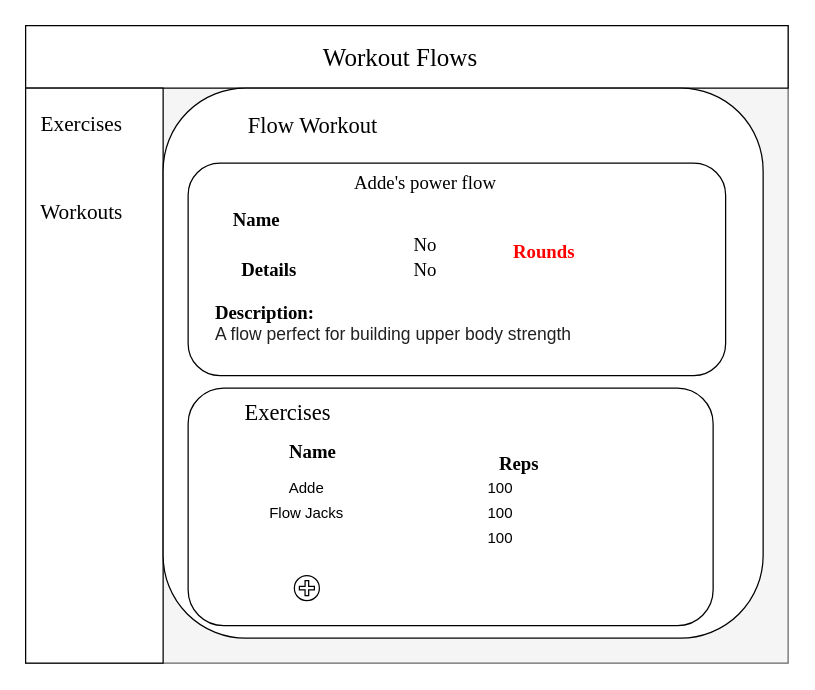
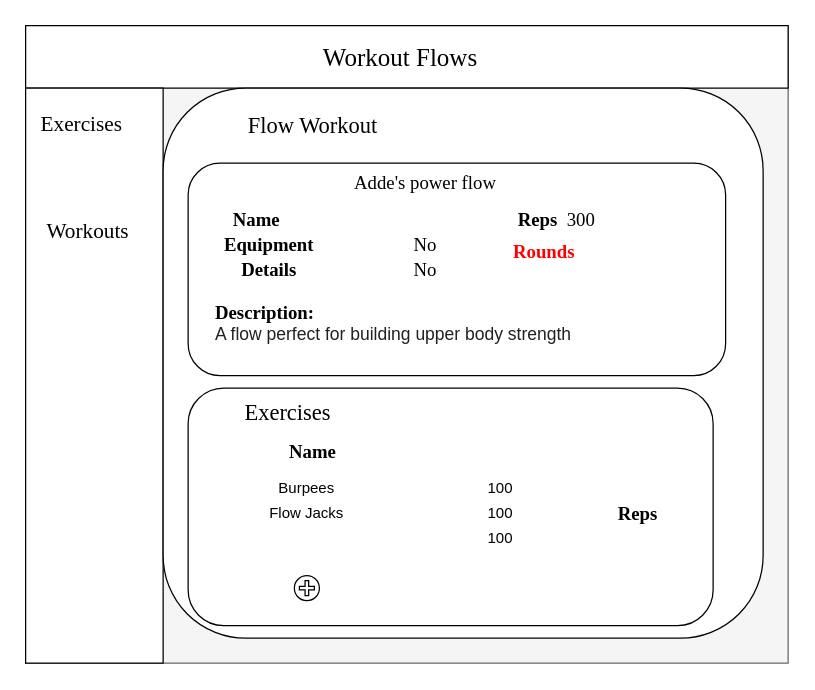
node "Workouts": moved (82, 213) -> (88, 232)
node "Reps 300": added
node "Equipment": added
node "Reps": moved (519, 463) -> (638, 513)
node "Adde": label "Adde" -> "Burpees"
